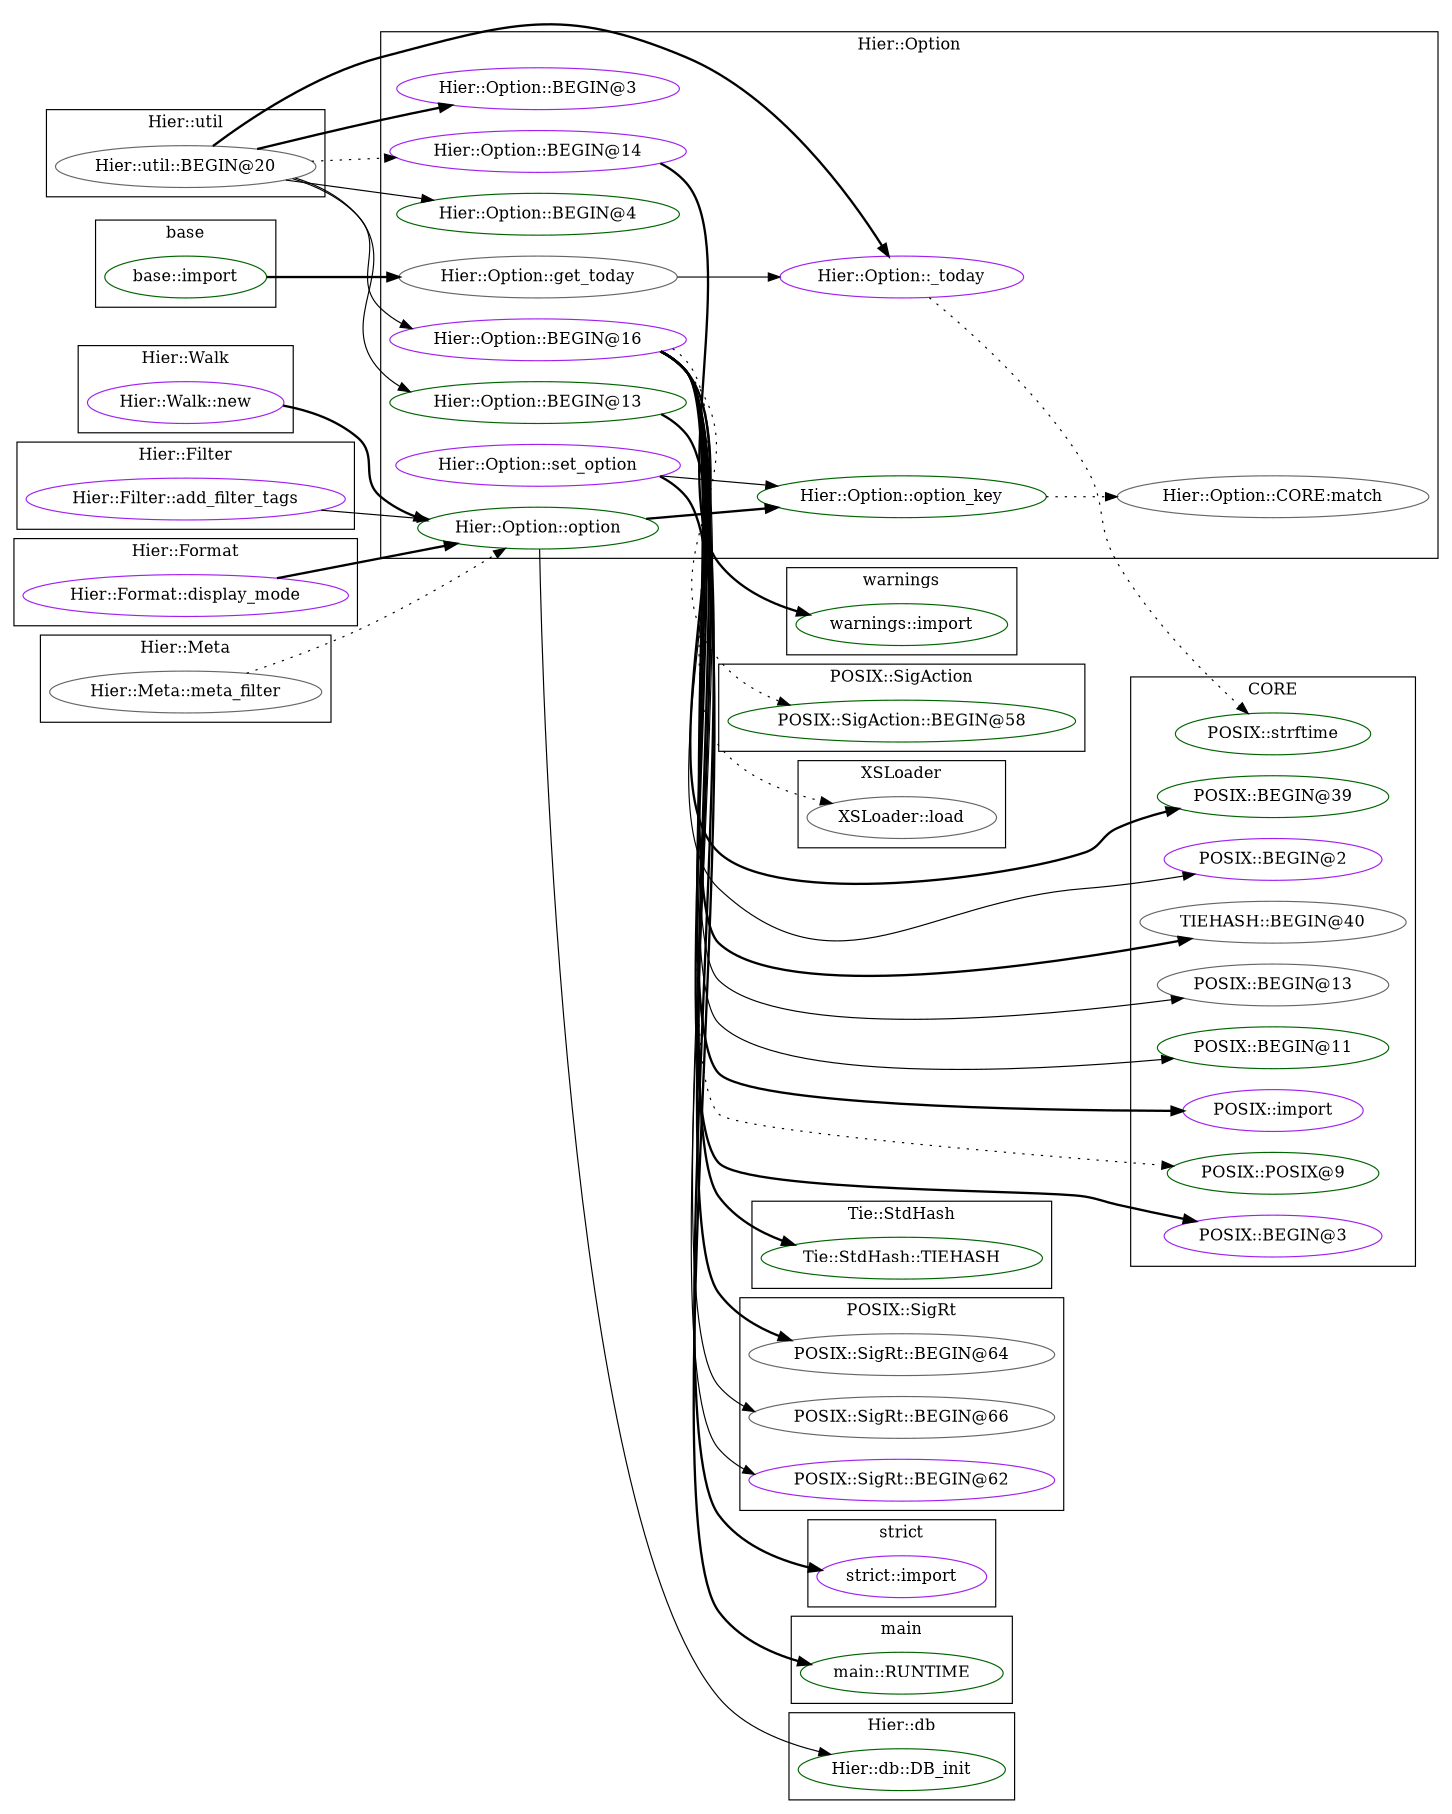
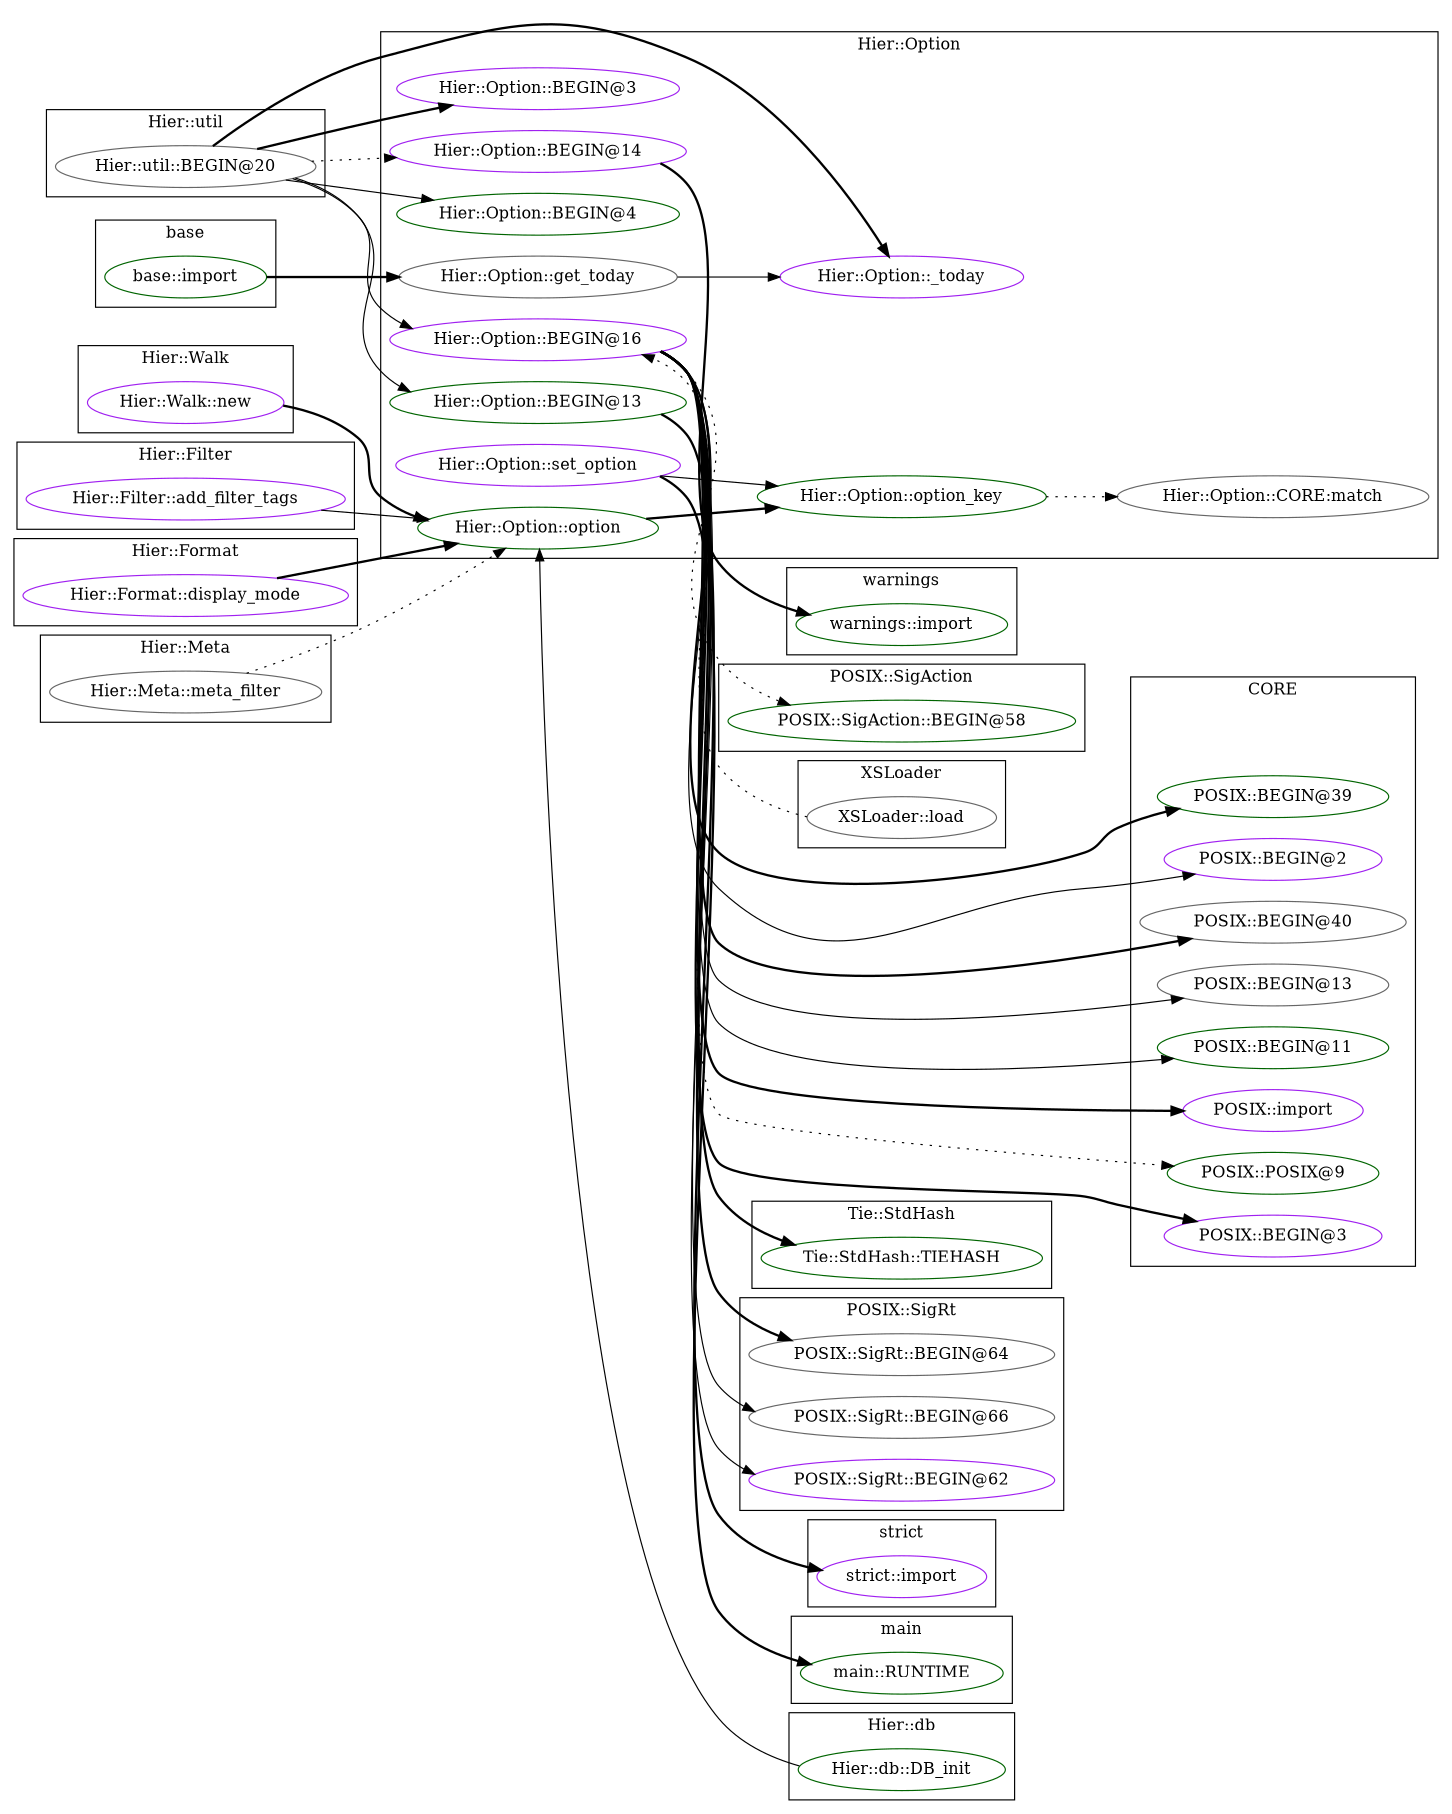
edge "Hier::Option::BEGIN@16" -> "XSLoader::load": reversed
node "POSIX::strftime": removed
node "TIEHASH::BEGIN@40": label "TIEHASH::BEGIN@40" -> "POSIX::BEGIN@40"
edge "Hier::Option::option" -> "Hier::db::DB_init": reversed
